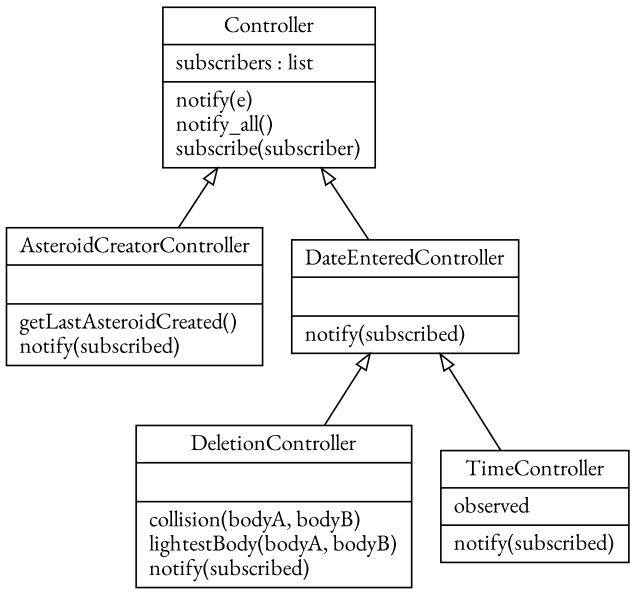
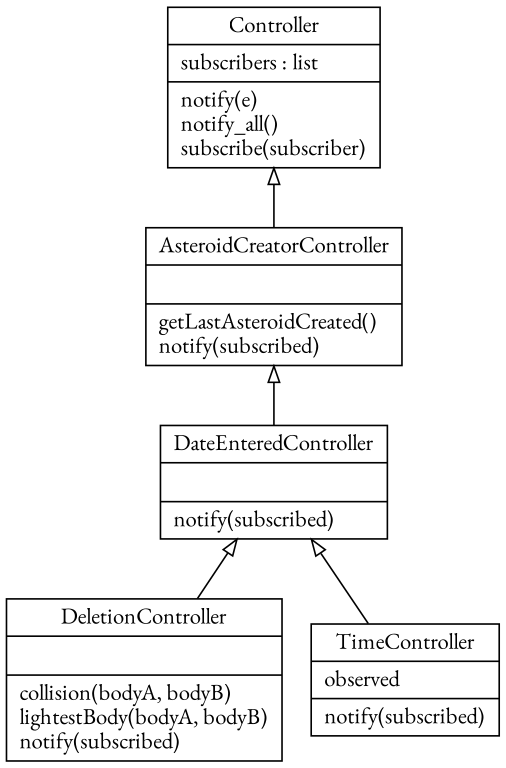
edge "DateEnteredController" -> "Controller": now "DateEnteredController" -> "AsteroidCreatorController"
